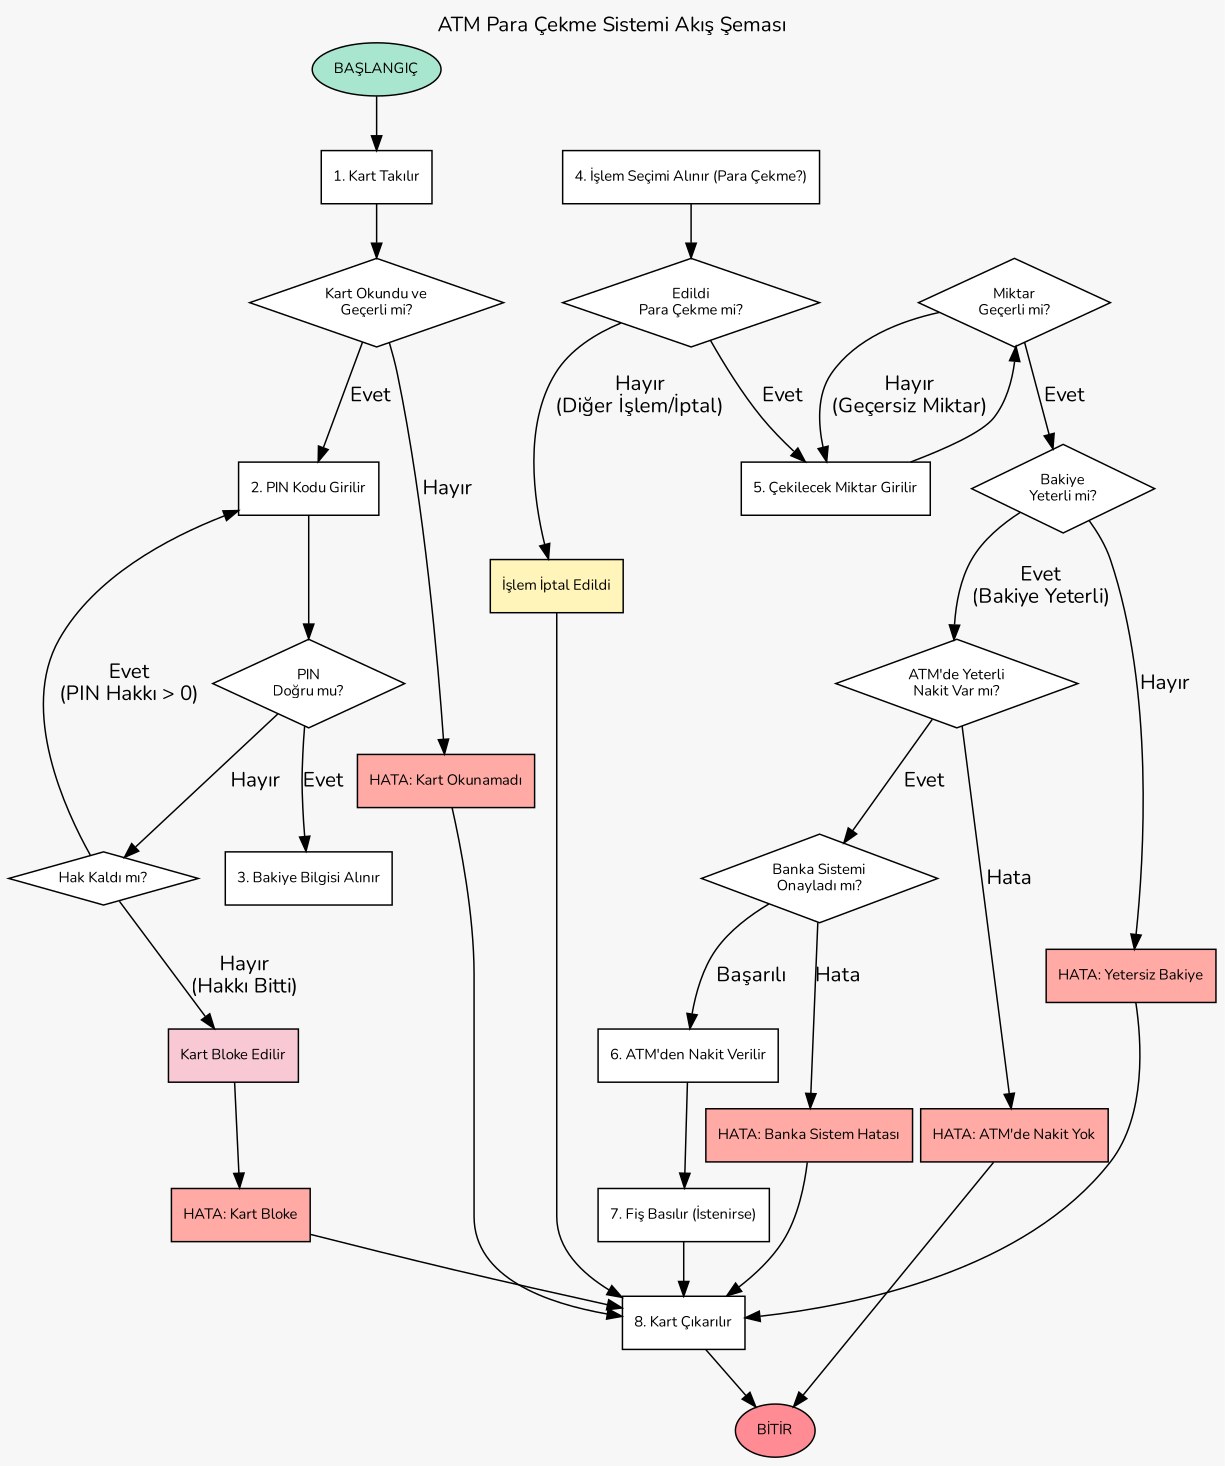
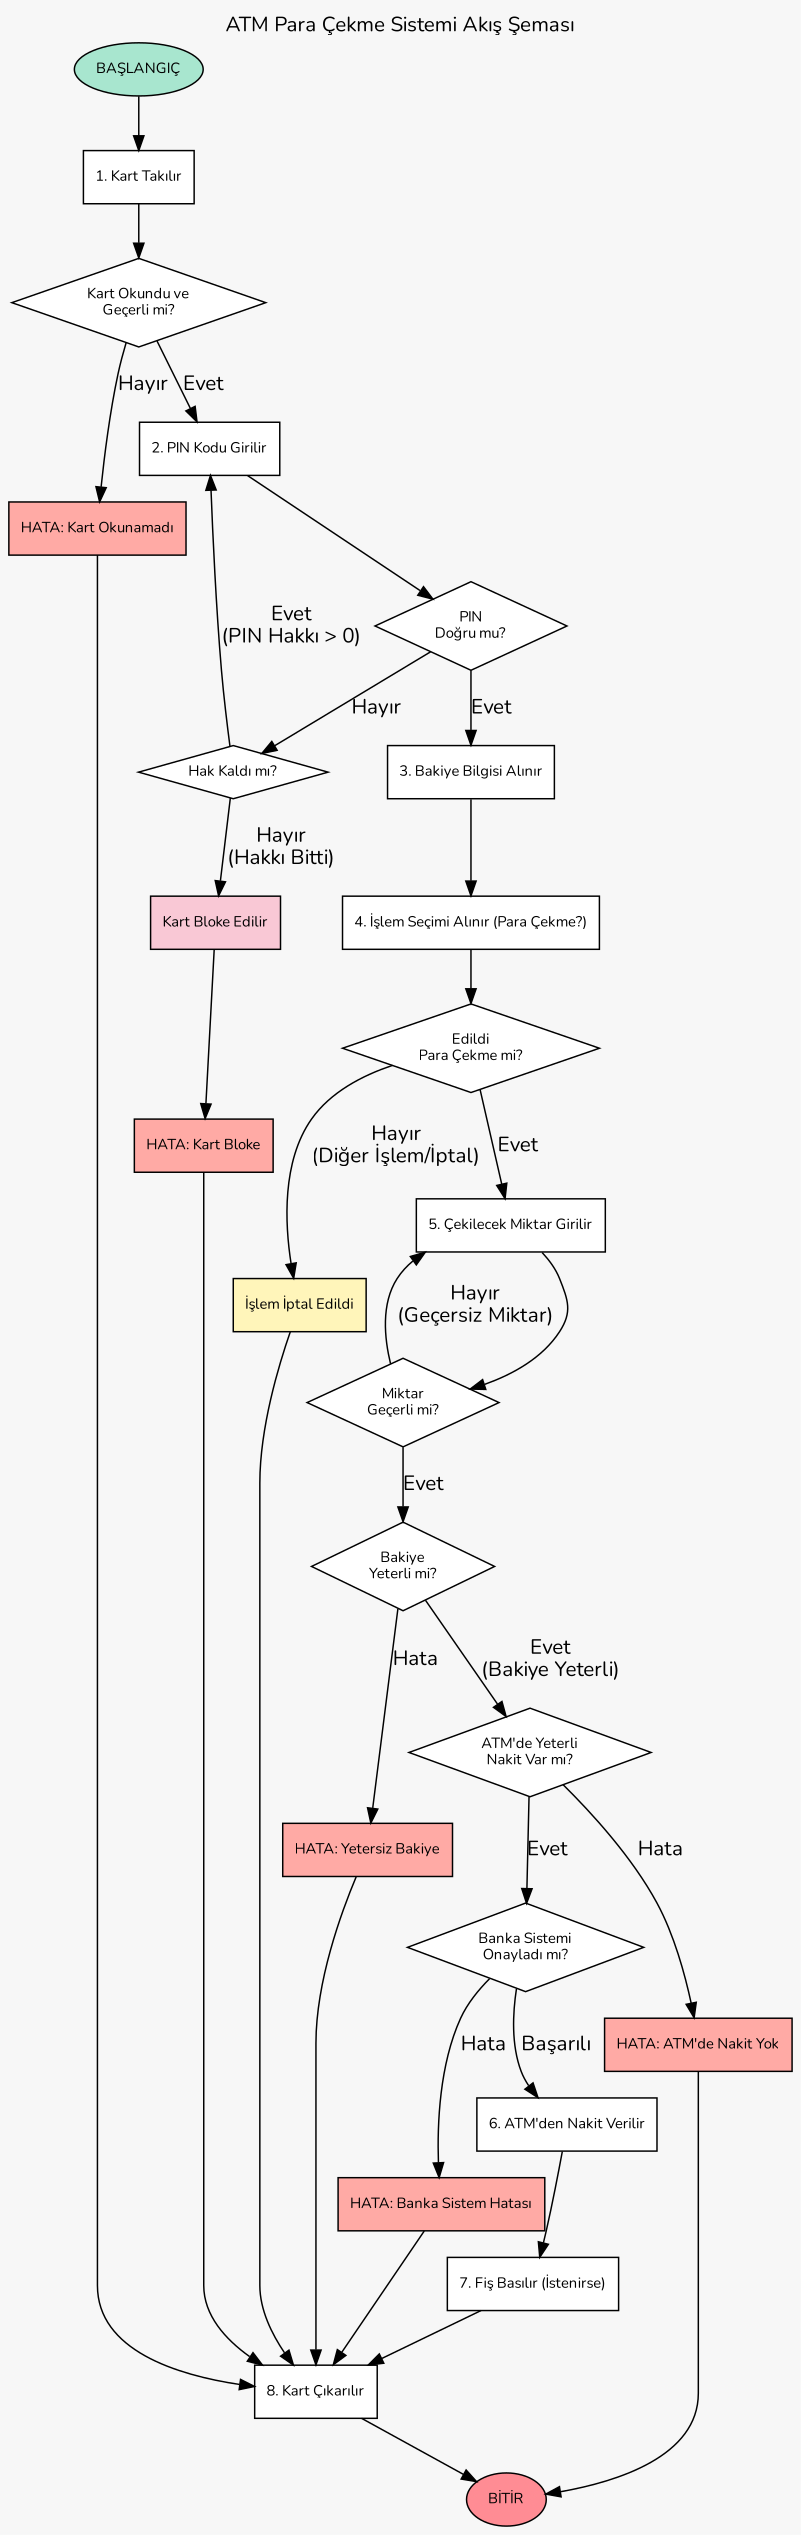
edge "Bakiye Yeterli mi?" -> "HATA: Yetersiz Bakiye": label "Hayır" -> "Hata"
edge "3. Bakiye Bilgisi Alınır" -> "4. İşlem Seçimi Alınır (Para Çekme?)": added
